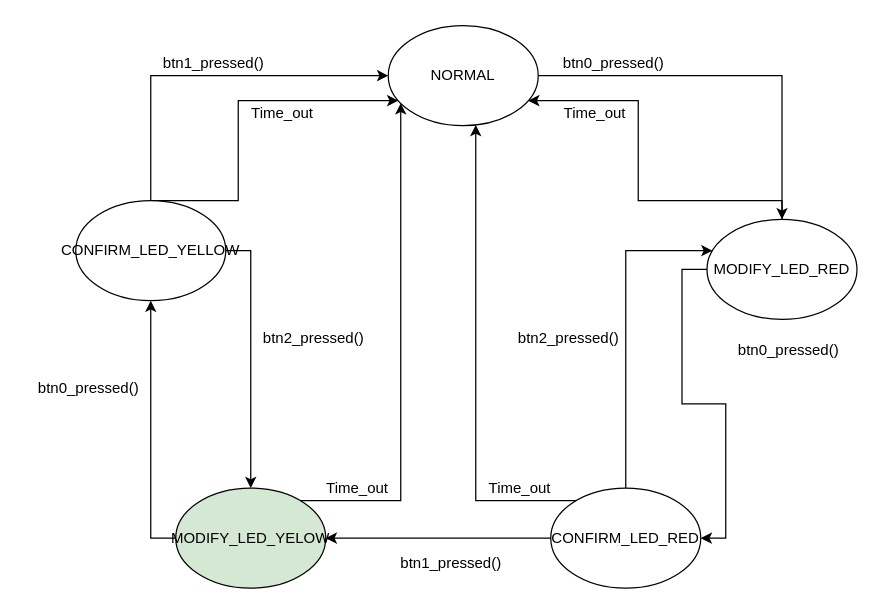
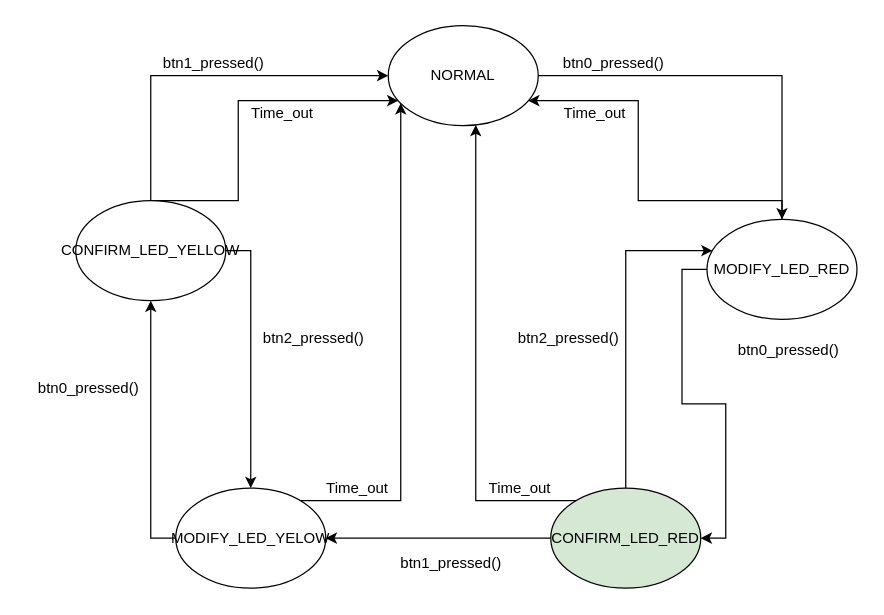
node "MODIFY_LED_YELOW": fillcolor #d5e8d4 -> #ffffff
node "CONFIRM_LED_RED": fillcolor #ffffff -> #d5e8d4
